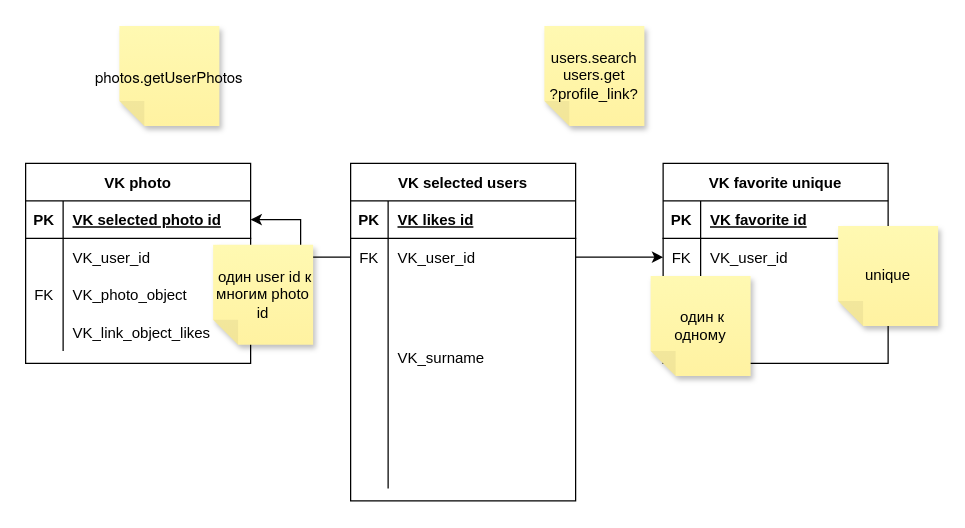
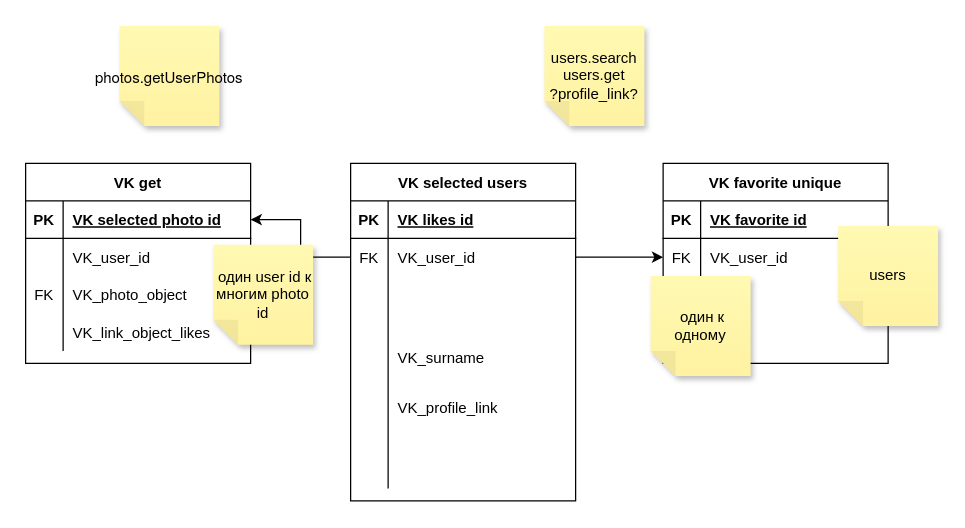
node "VK photo": label "VK photo" -> "VK get"
node "unique": label "unique" -> "users"
node "VK_profile_link": added
